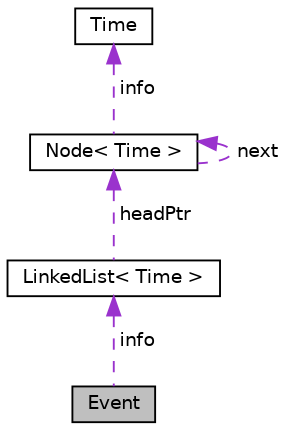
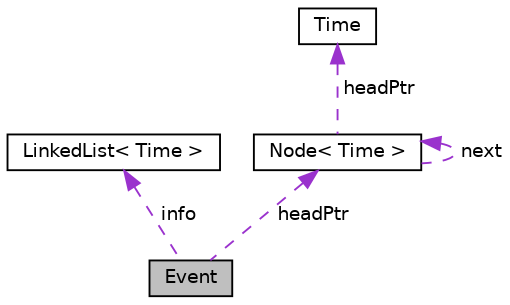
edge "Node< Time >" -> "Time": label " info" -> " headPtr"
edge "LinkedList< Time >" -> "Node< Time >": now "Event" -> "Node< Time >"
